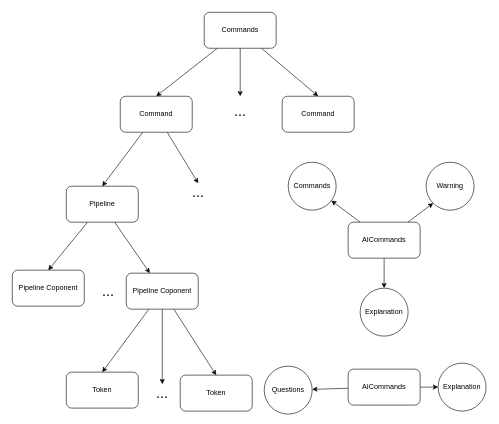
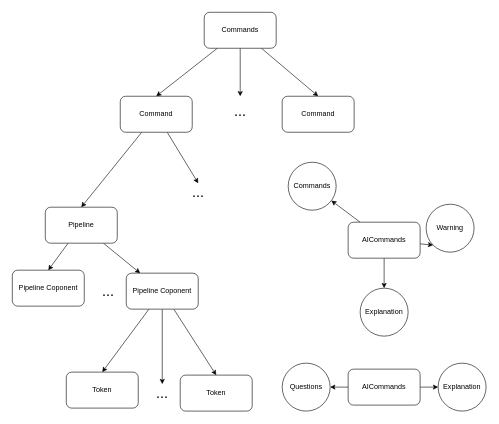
node "Warning": moved (450, 186) -> (450, 228)
node "Pipeline": moved (102, 204) -> (81, 225)
node "Questions": moved (288, 390) -> (306, 387)
